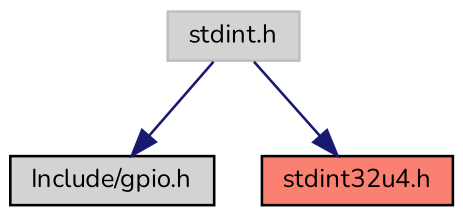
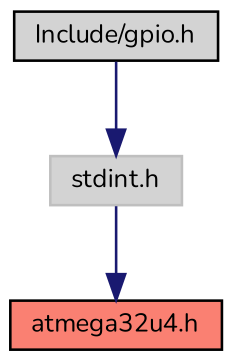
edge "stdint.h" -> "Include/gpio.h": reversed
node "stdint32u4.h": label "stdint32u4.h" -> "atmega32u4.h"
